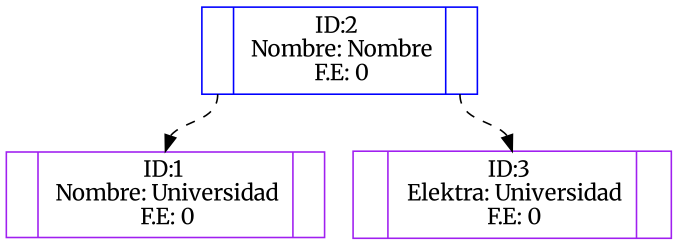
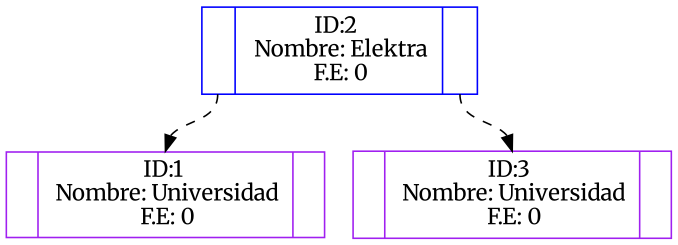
node "ID:2": text "Nombre: Nombre" -> "Nombre: Elektra"
node "ID:3": text "Elektra: Universidad" -> "Nombre: Universidad"
